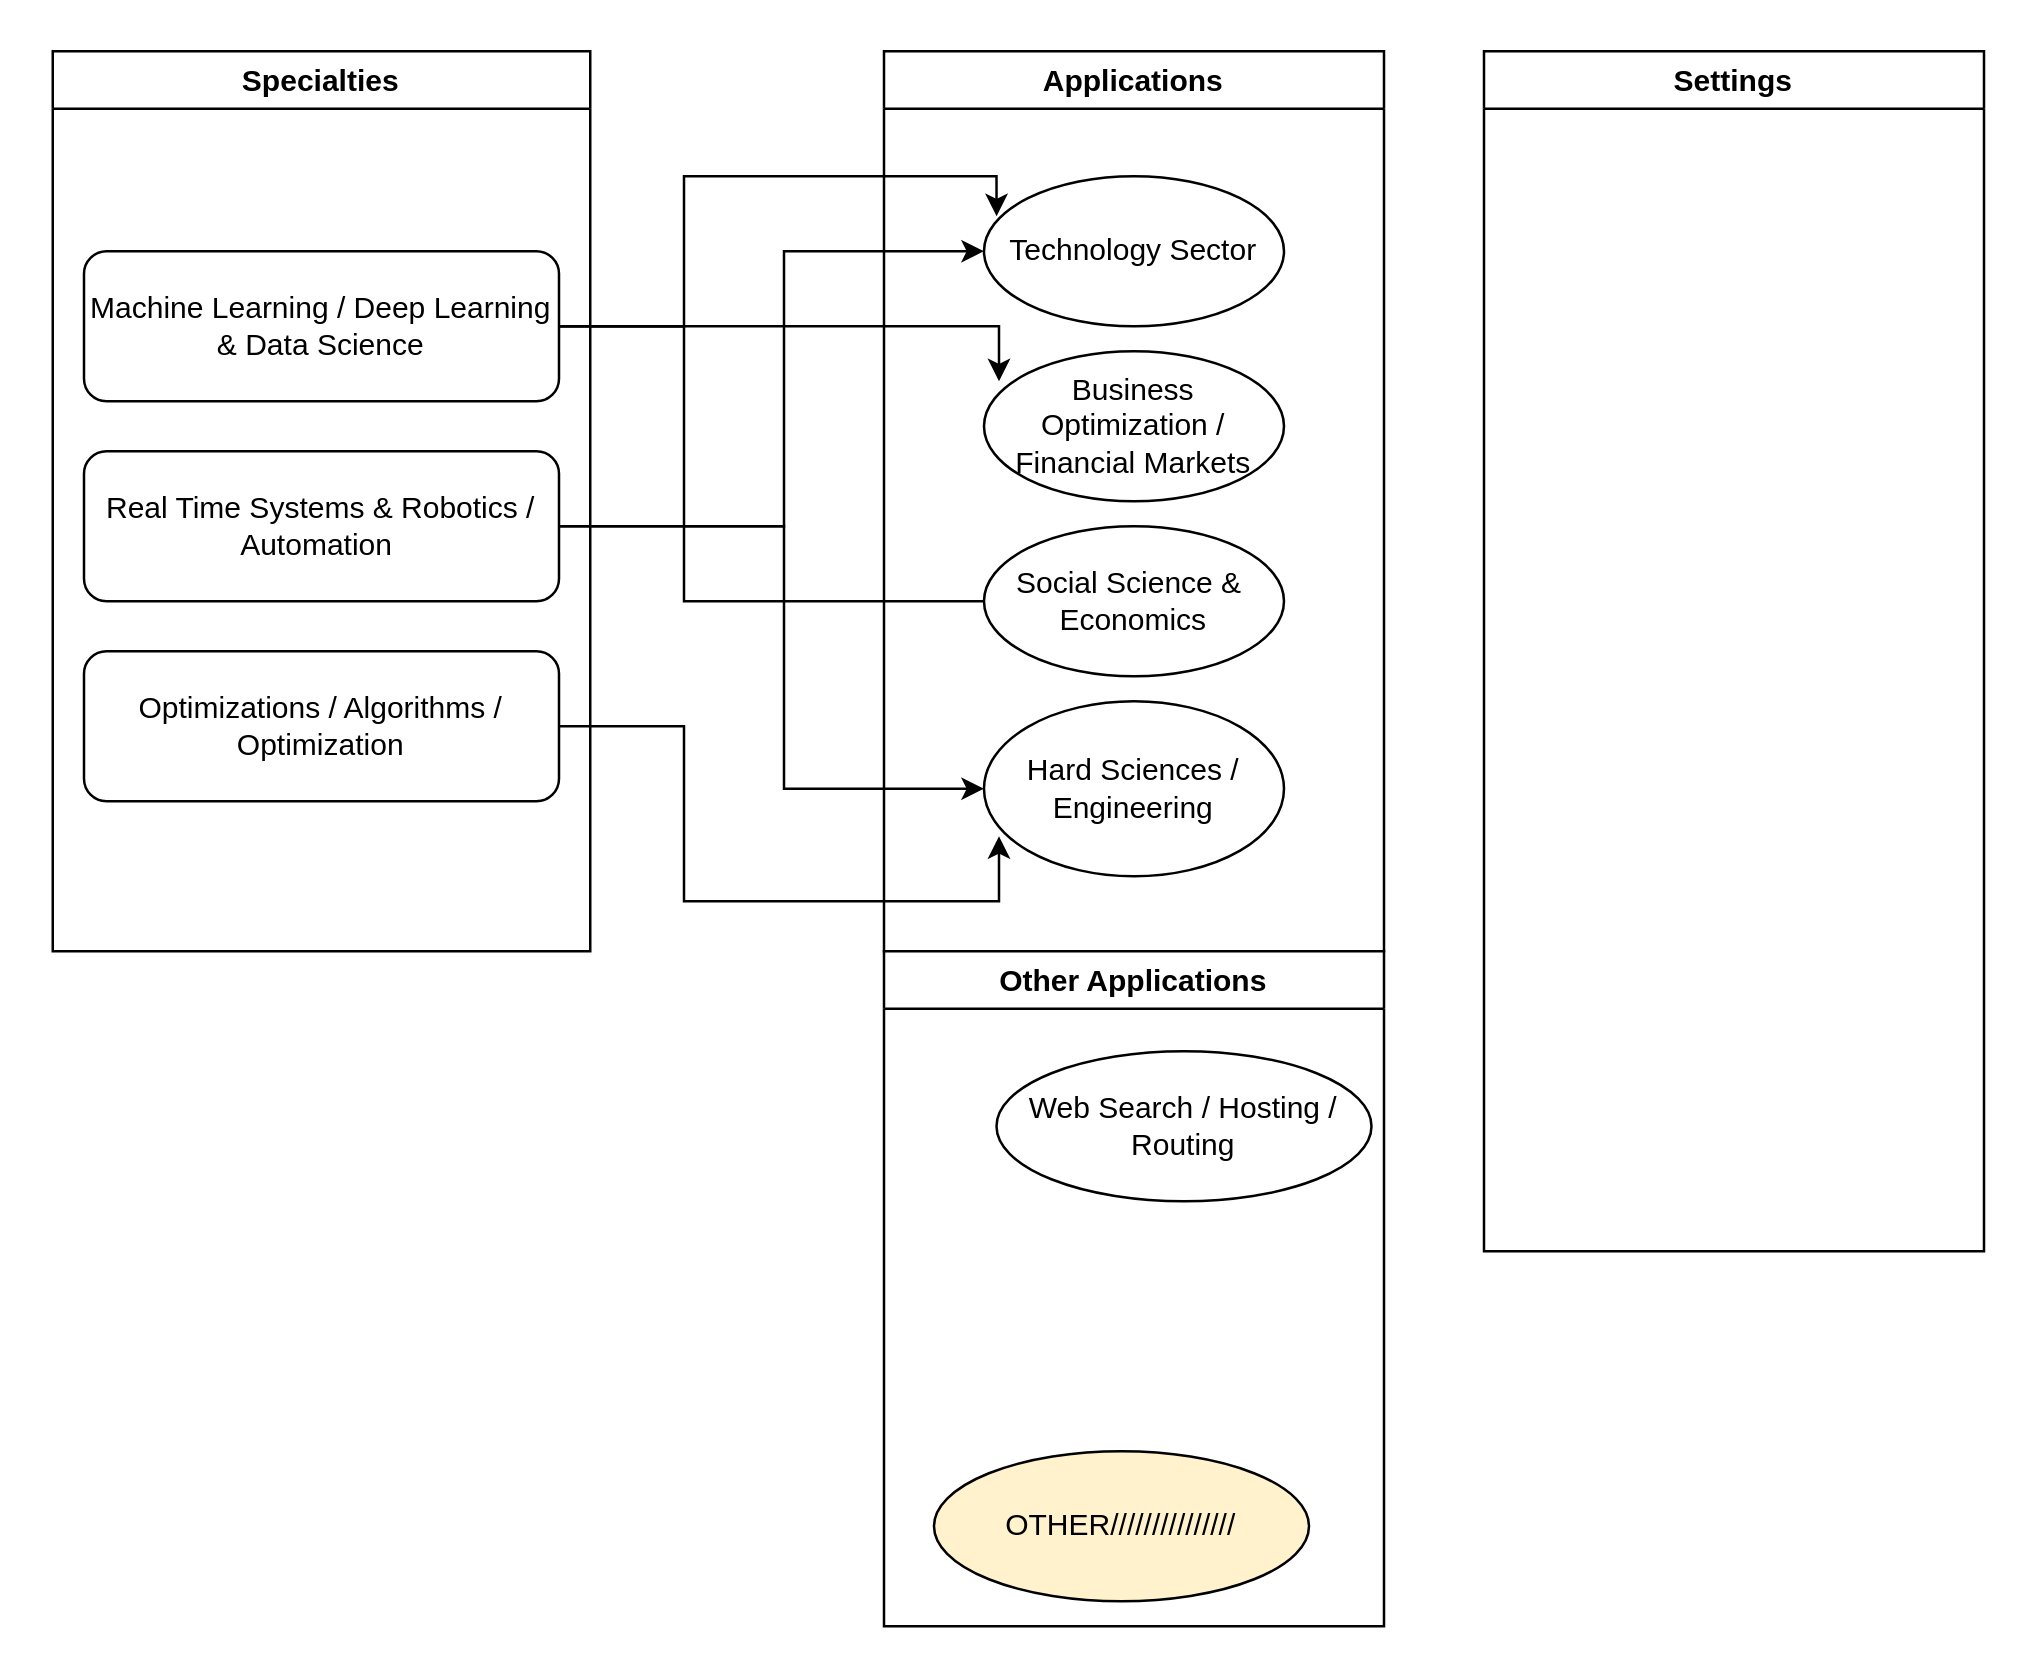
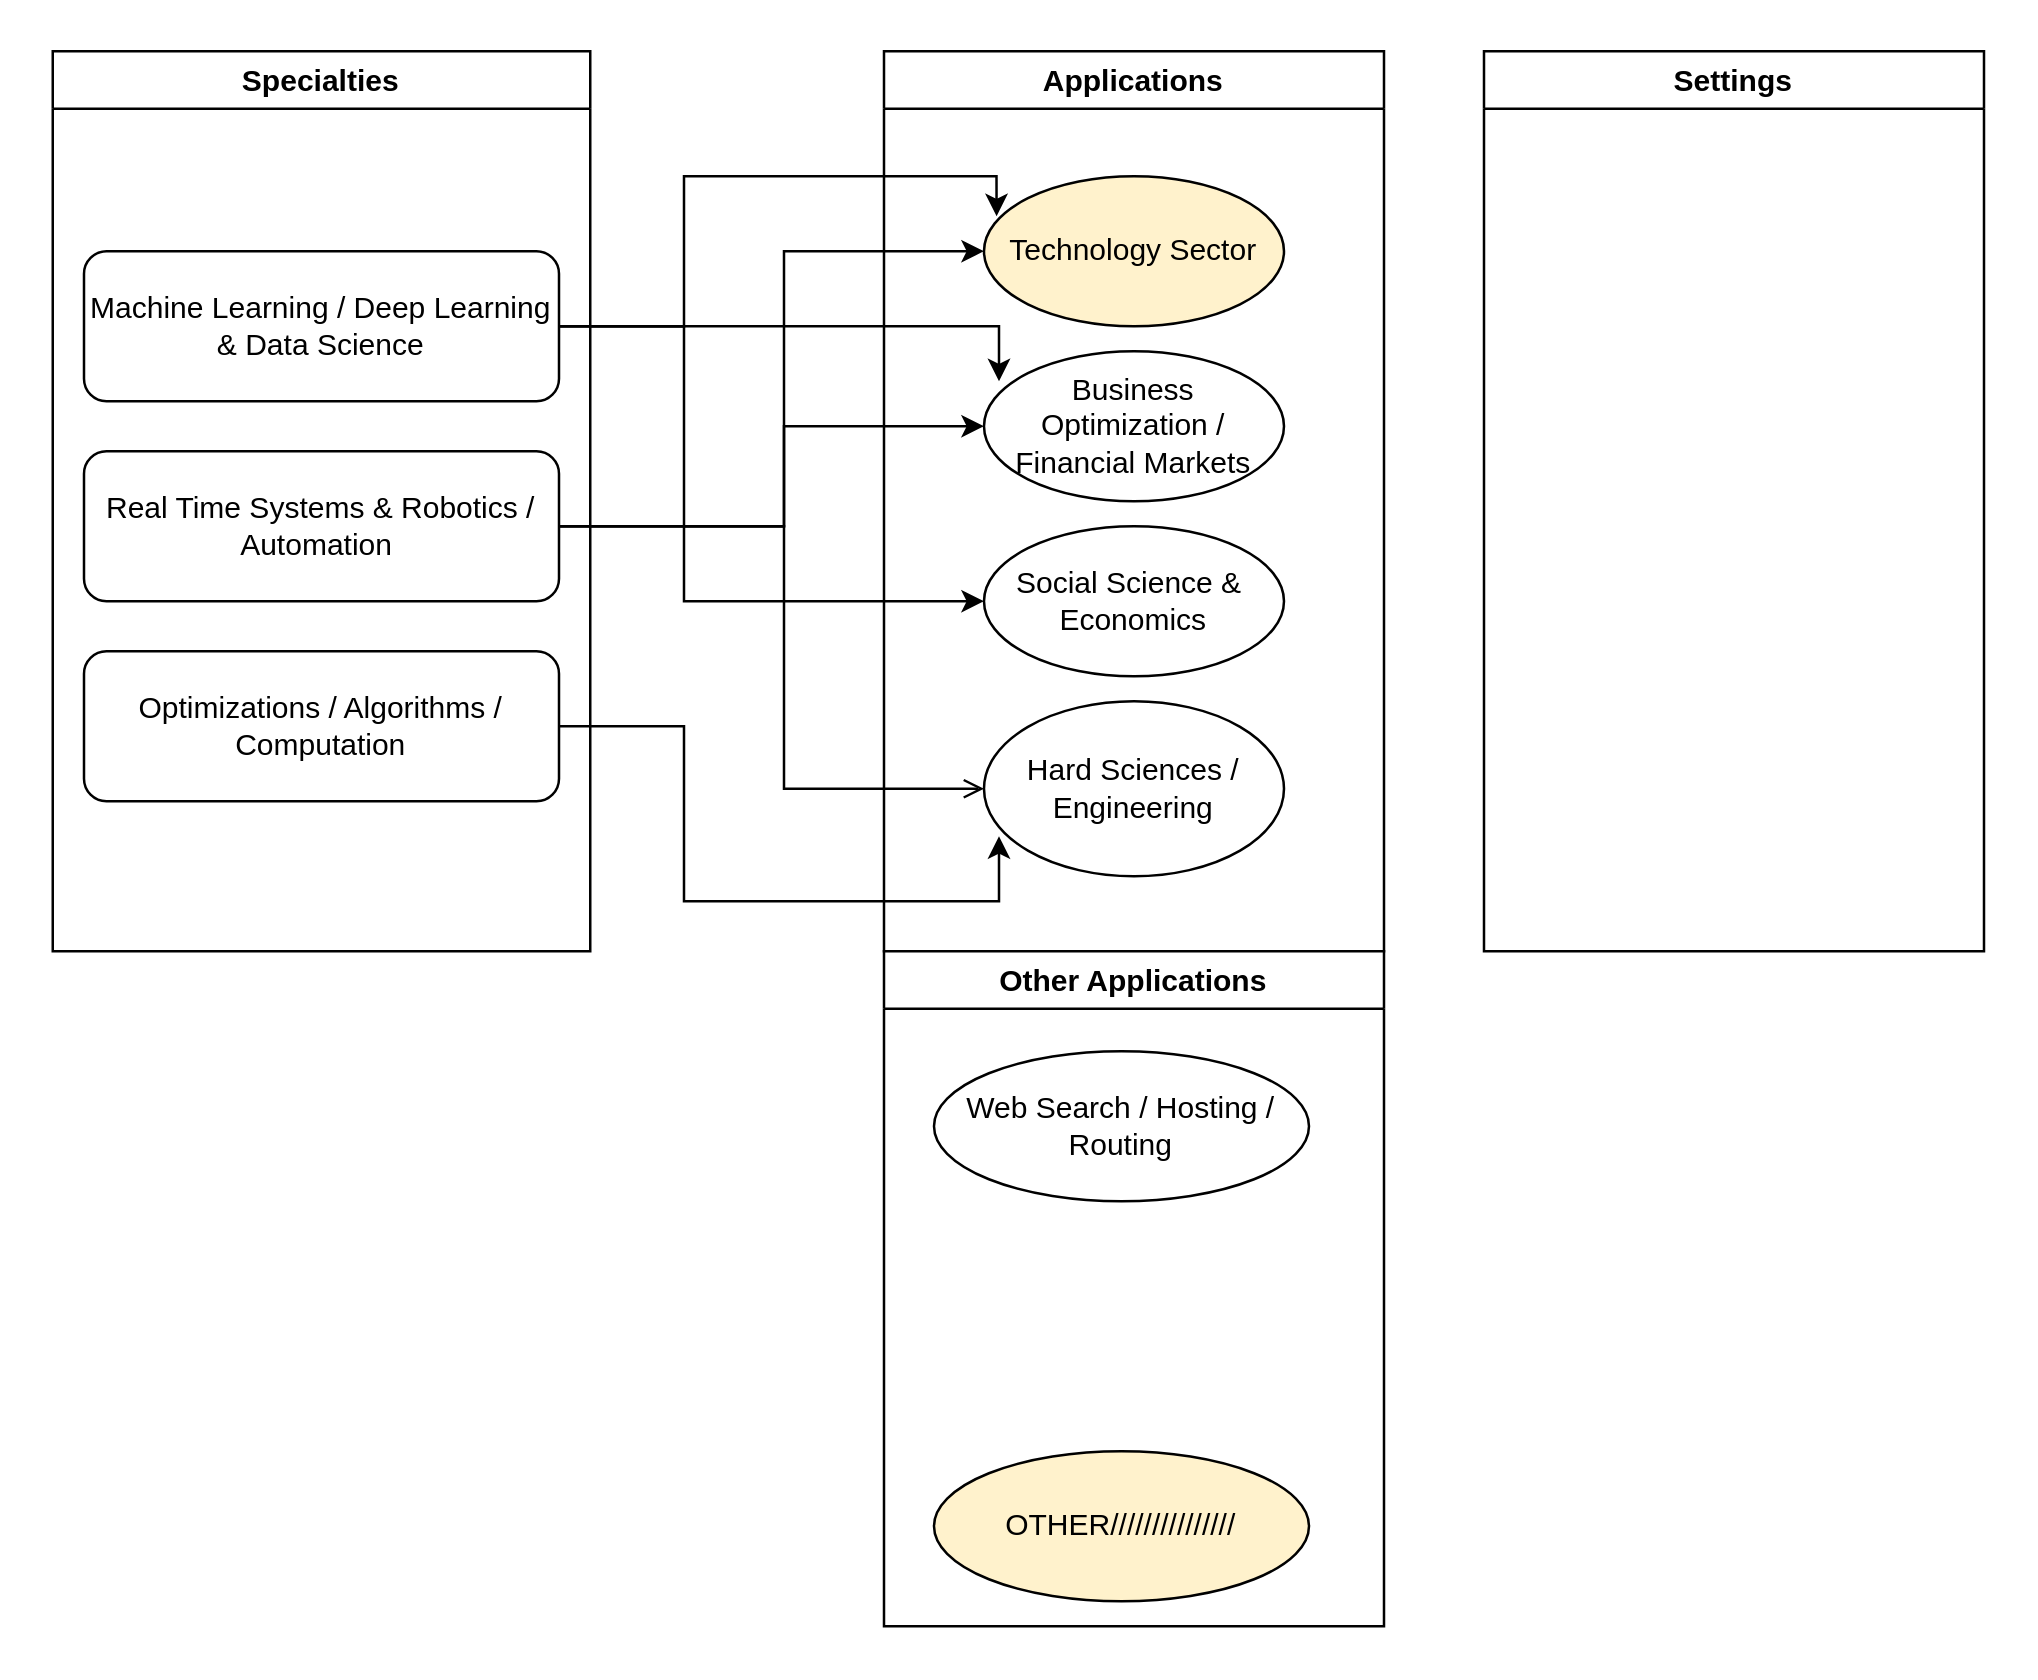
node "Technology Sector": fillcolor #ffffff -> #fff2cc
edge "Real Time Systems & Robotics / Automation" -> "Business Optimization / Financial Markets": added
edge "Machine Learning / Deep Learning & Data Science" -- "Social Science & Economics": arrowhead none -> classic
node "Settings": size 500x1200 -> 500x900
node "Optimizations / Algorithms / Optimization": label "Optimizations / Algorithms / Optimization" -> "Optimizations / Algorithms / Computation"
edge "Real Time Systems & Robotics / Automation" -> "Hard Sciences / Engineering": arrowhead classic -> open
node "Web Search / Hosting / Routing": moved (1184, 1126) -> (1121, 1126)
